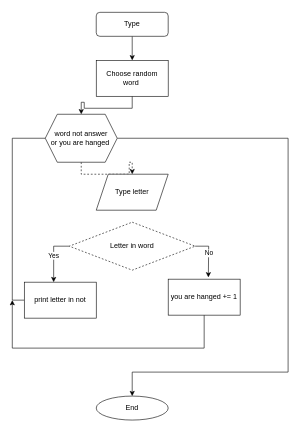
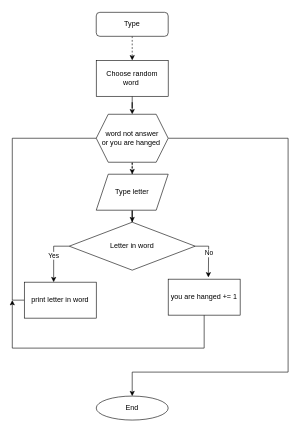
edge "Type" -> "Choose random word": style solid -> dashed
node "word not answer or you are hanged": moved (81, 138) -> (132, 138)
edge "Type letter" -> "Letter in word": added
node "Letter in word": style dashed -> solid
node "print letter in not": label "print letter in not" -> "print letter in word"
